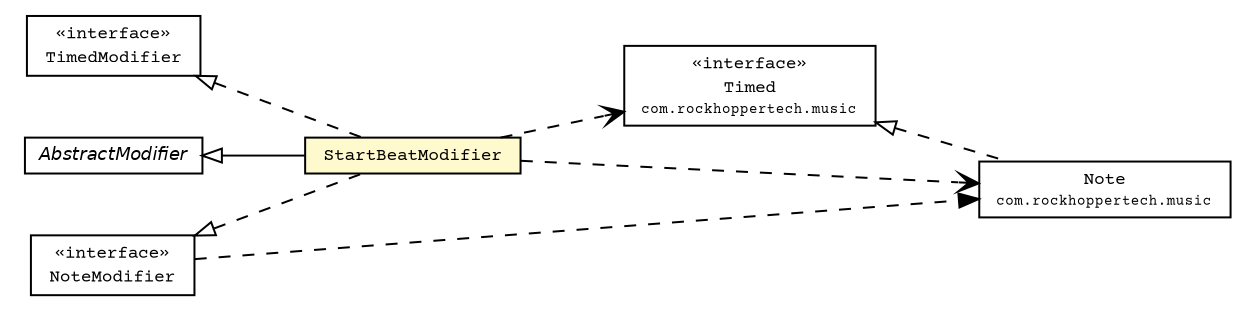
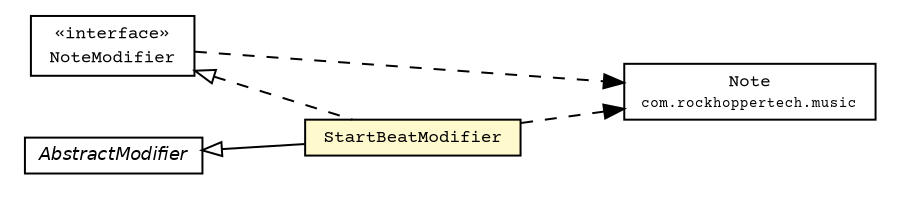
node "TimedModifier": removed
node "Timed": removed
edge "StartBeatModifier" -> "Note": arrowhead open -> normal
